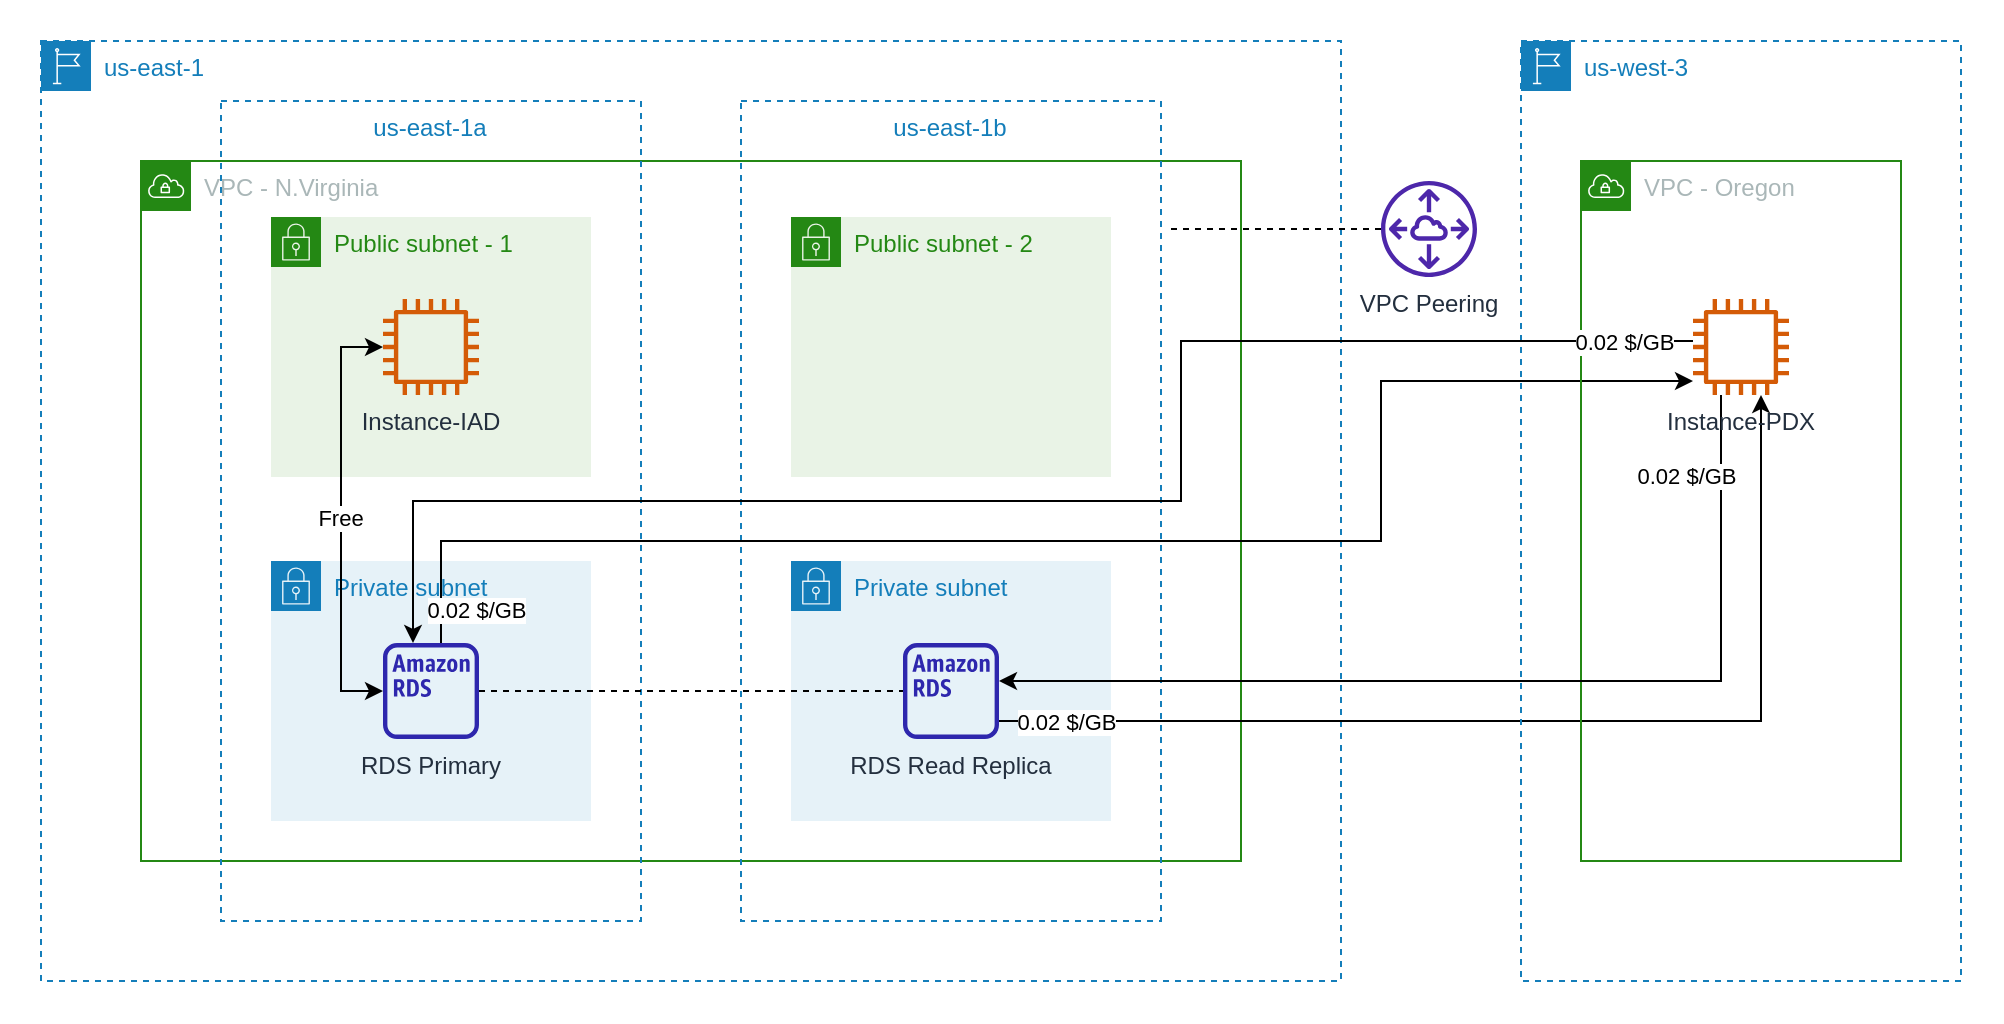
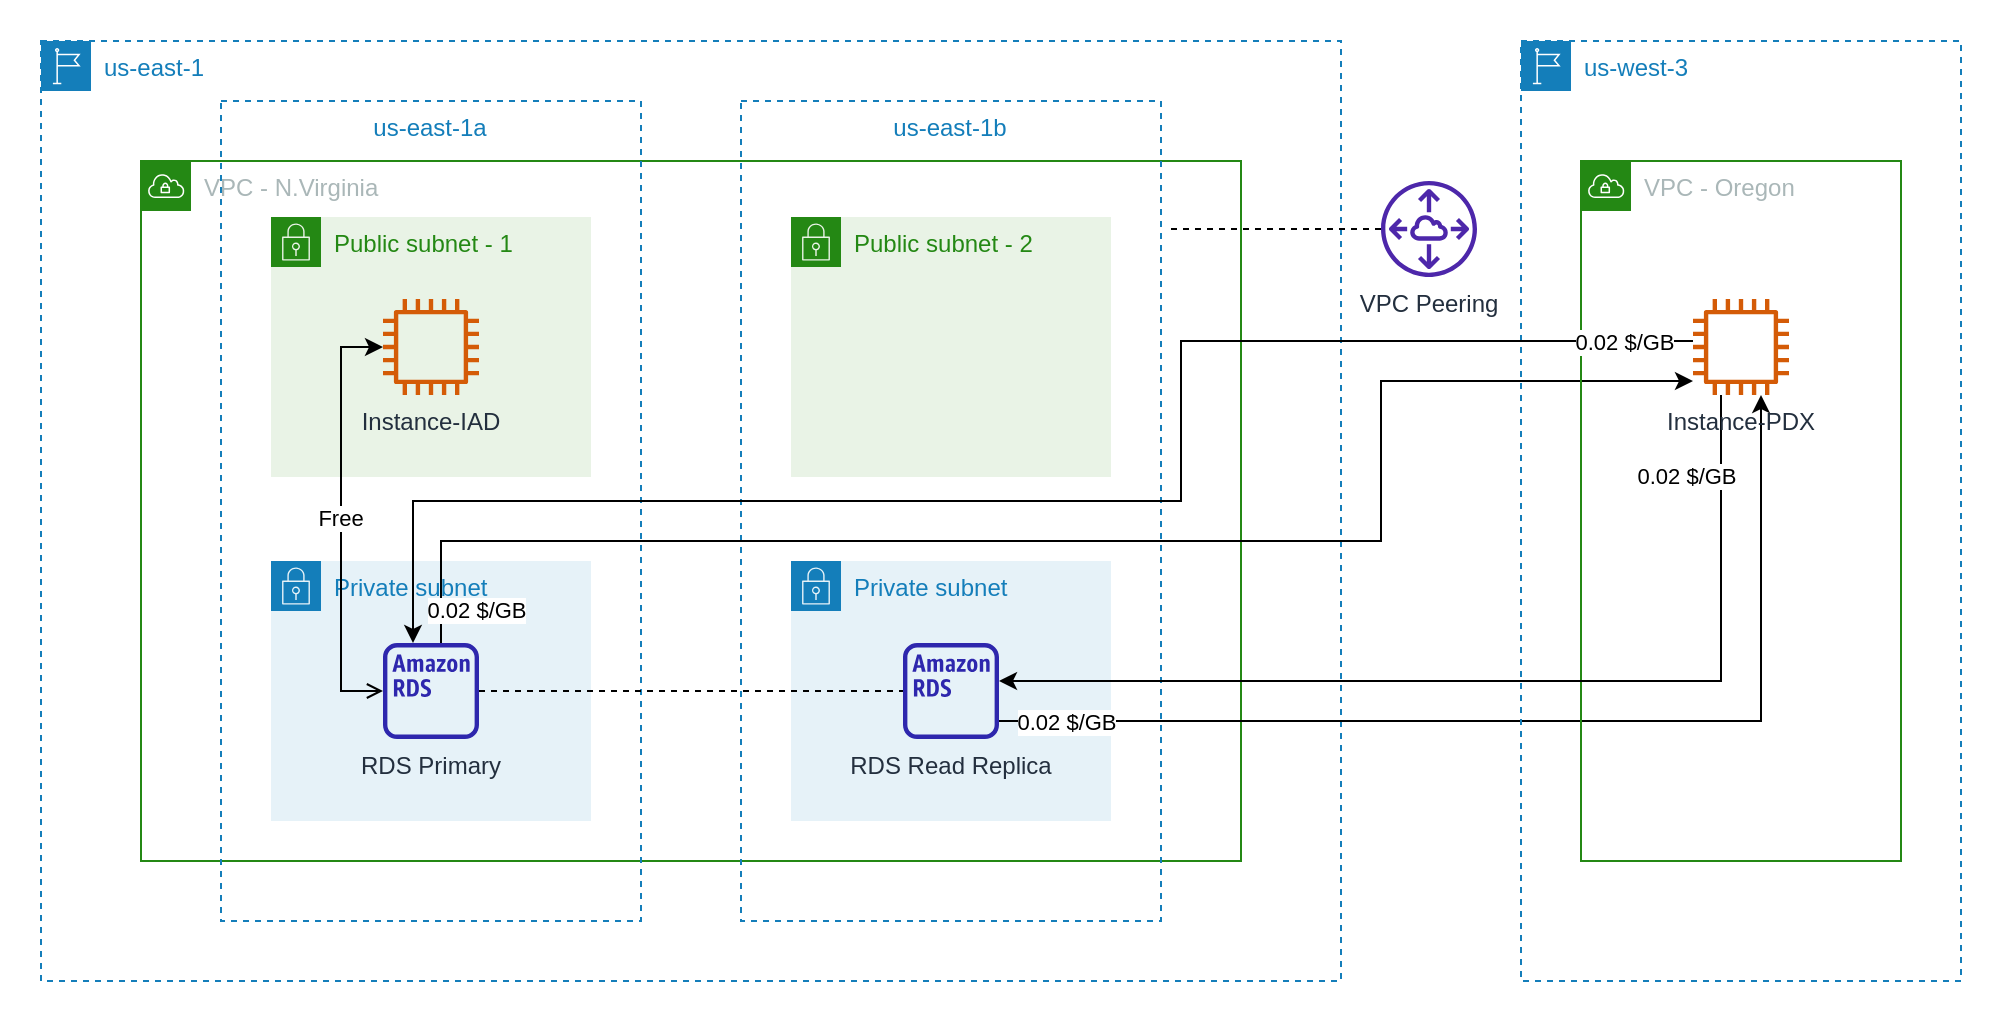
edge "Instance-IAD" -- "RDS Primary": arrowhead classic -> open
